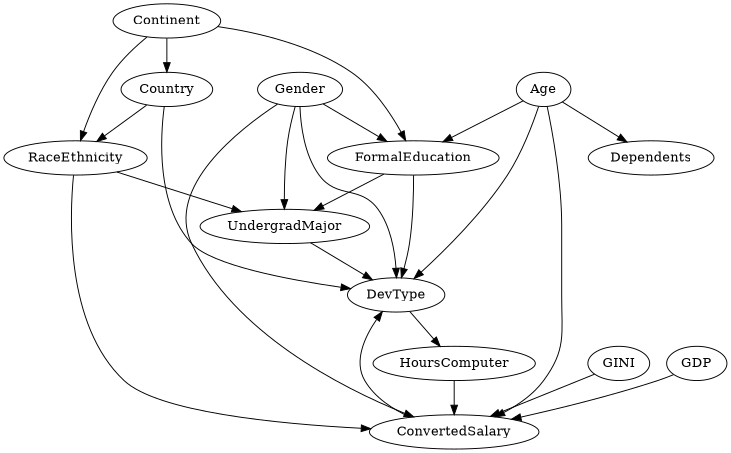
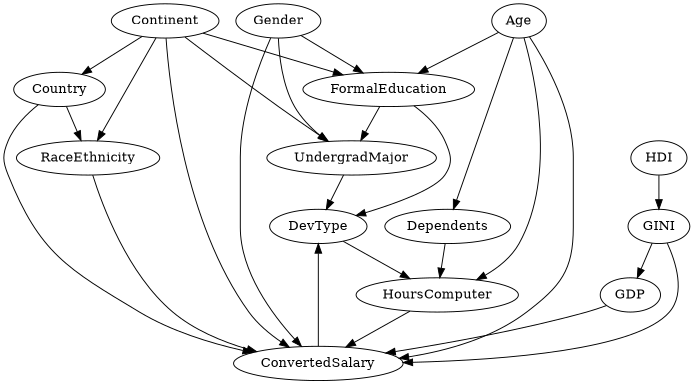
node "HDI": added
edge "Gender" -> "DevType": removed
edge "RaceEthnicity" -> "UndergradMajor": now "Continent" -> "UndergradMajor"
edge "Age" -> "DevType": now "Age" -> "HoursComputer"
edge "Continent" -> "ConvertedSalary": added
edge "Country" -> "DevType": now "Country" -> "ConvertedSalary"
edge "Dependents" -> "HoursComputer": added
edge "GINI" -> "GDP": added
